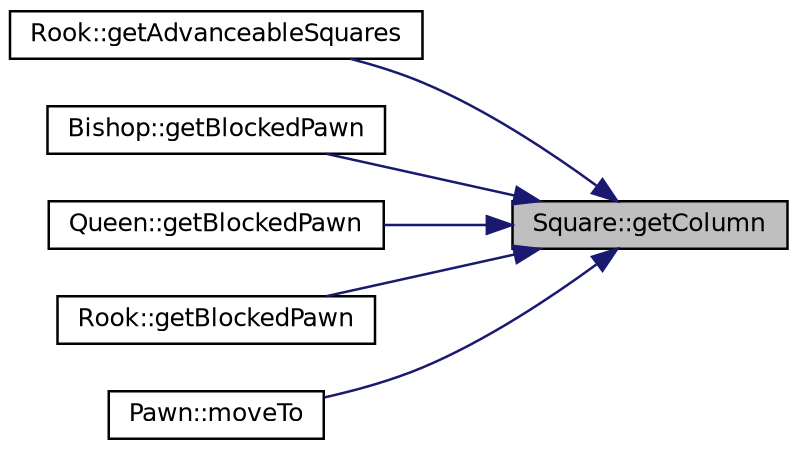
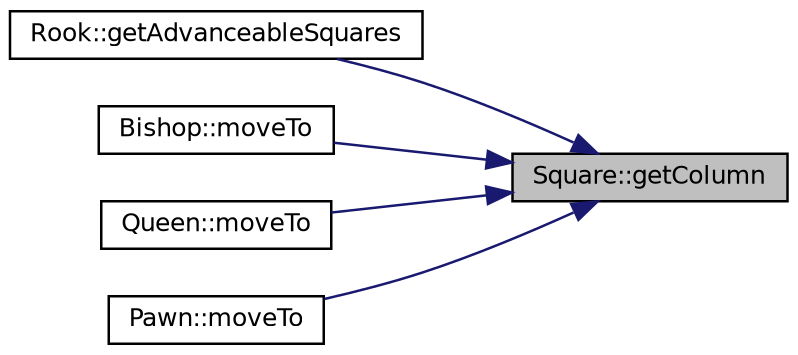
node "Bishop::getBlockedPawn": label "Bishop::getBlockedPawn" -> "Bishop::moveTo"
node "Queen::getBlockedPawn": label "Queen::getBlockedPawn" -> "Queen::moveTo"
node "Rook::getBlockedPawn": removed
